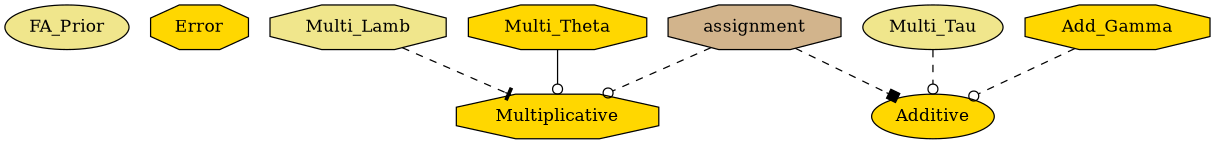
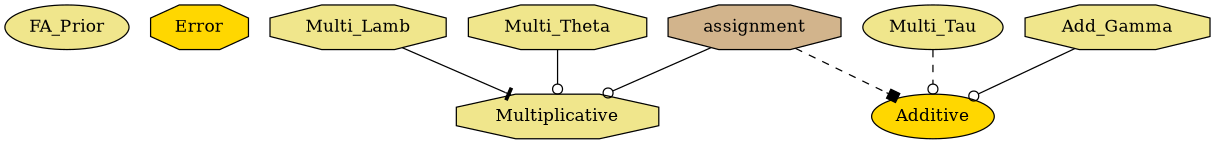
node "Multi_Theta": fillcolor gold -> khaki
node "Add_Gamma": fillcolor gold -> khaki
edge "assignment" -> "Multiplicative": style dashed -> solid
edge "Multi_Lamb" -> "Multiplicative": style dashed -> solid
edge "Add_Gamma" -> "Additive": style dashed -> solid
node "Multiplicative": fillcolor gold -> khaki
